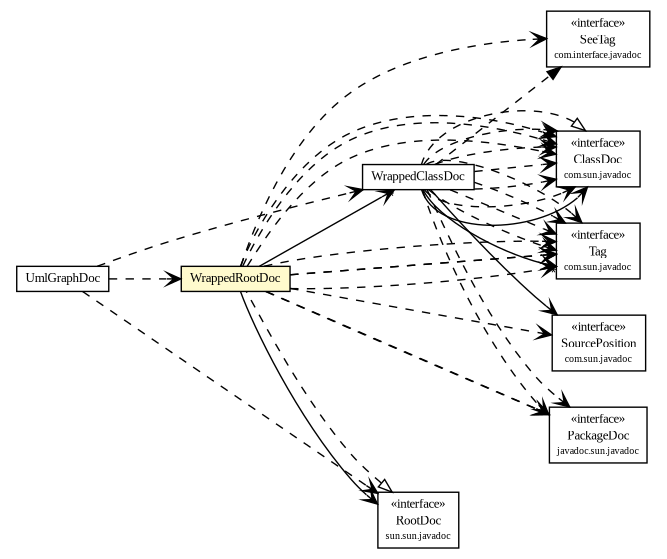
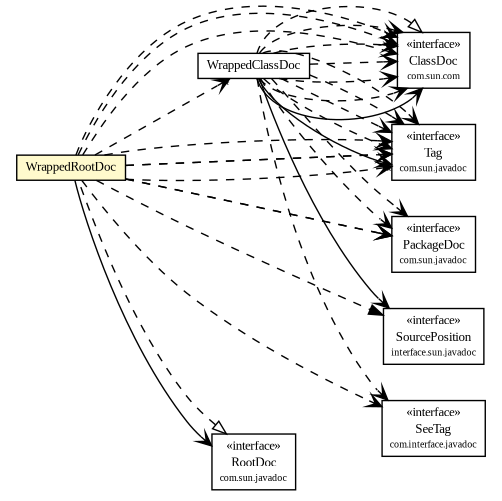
edge "WrappedClassDoc" -> "SeeTag": arrowhead normal -> open
node "ClassDoc": text "com.sun.javadoc" -> "com.sun.com"
edge "WrappedRootDoc" -> "WrappedClassDoc": style solid -> dashed
node "UmlGraphDoc": removed
edge "WrappedRootDoc" -> "SourcePosition": arrowhead open -> normal
node "SourcePosition": text "com.sun.javadoc" -> "interface.sun.javadoc"
node "PackageDoc": text "javadoc.sun.javadoc" -> "com.sun.javadoc"
node "RootDoc": text "sun.sun.javadoc" -> "com.sun.javadoc"
